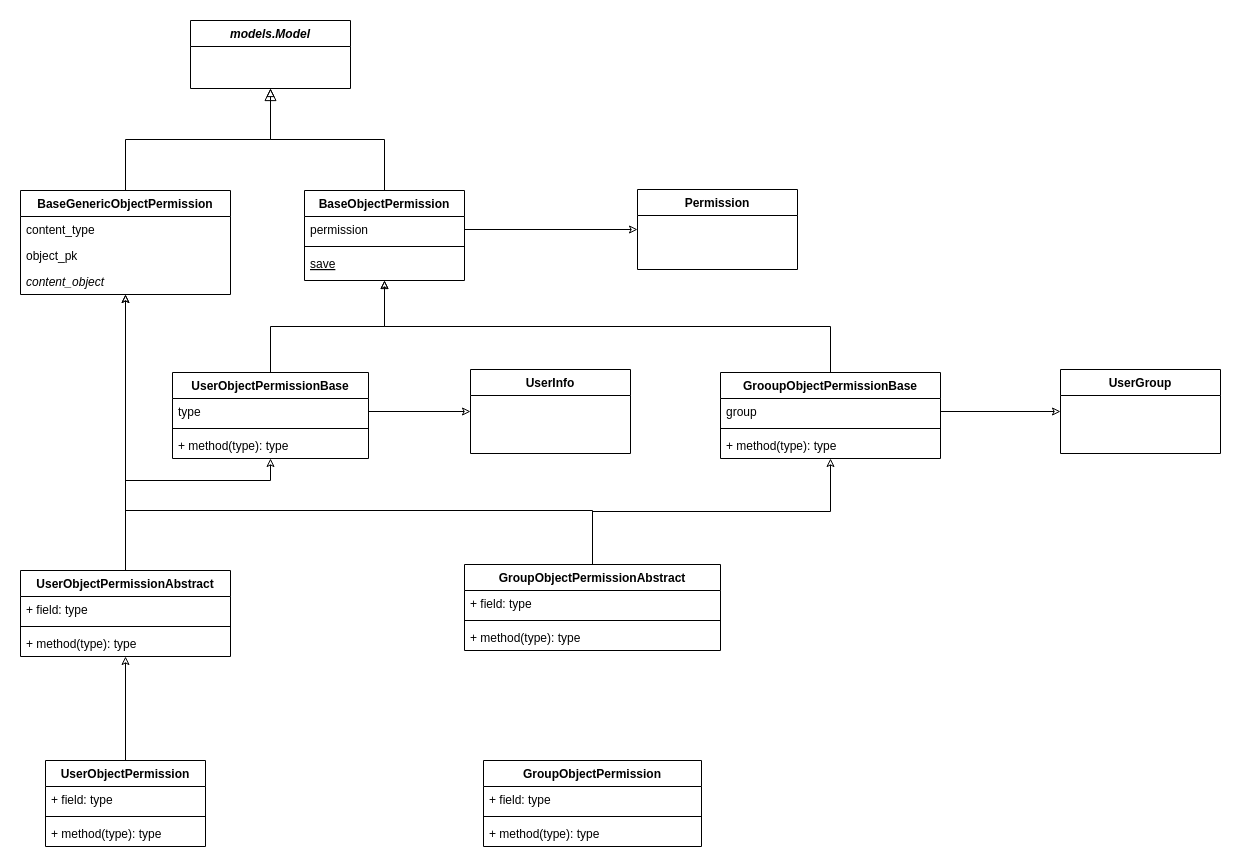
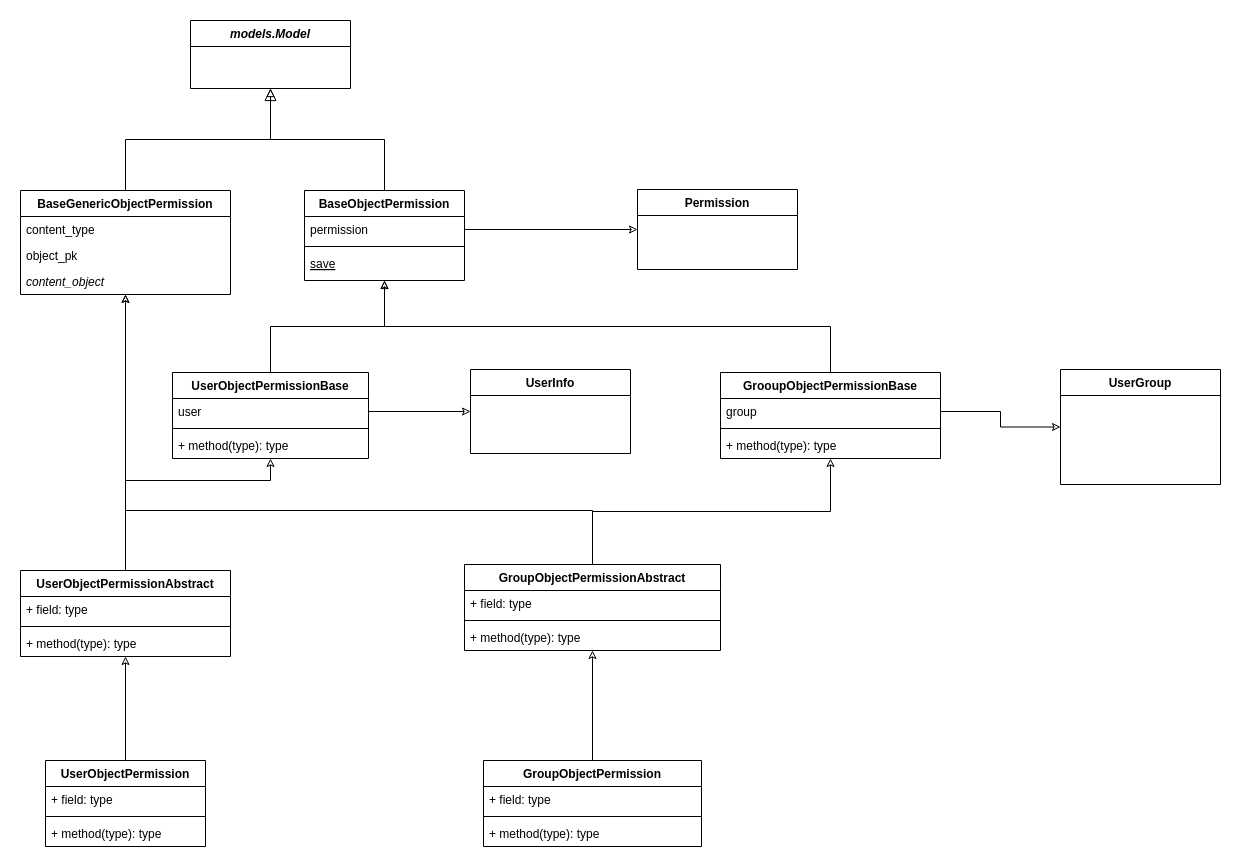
node "type": label "type" -> "user"
node "UserGroup": size 160x84 -> 160x115
edge "GroupObjectPermission" -> "GroupObjectPermissionAbstract": added
